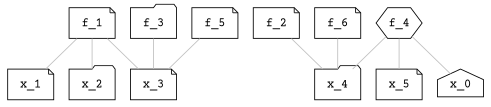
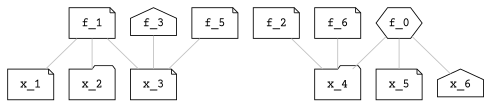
node "f_3": shape folder -> house
node "f_4": label "f_4" -> "f_0"
node "x_0": label "x_0" -> "x_6"
